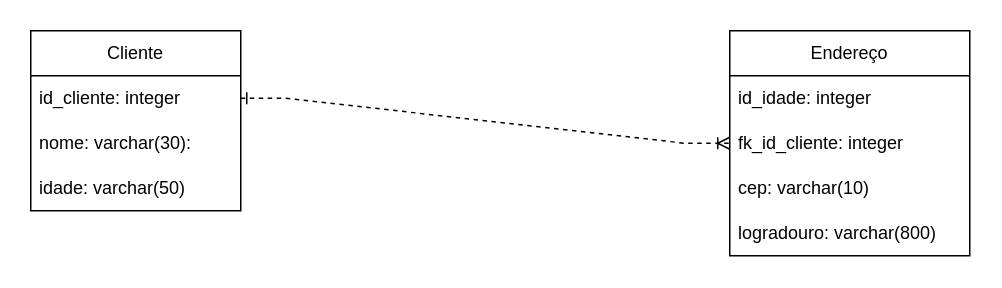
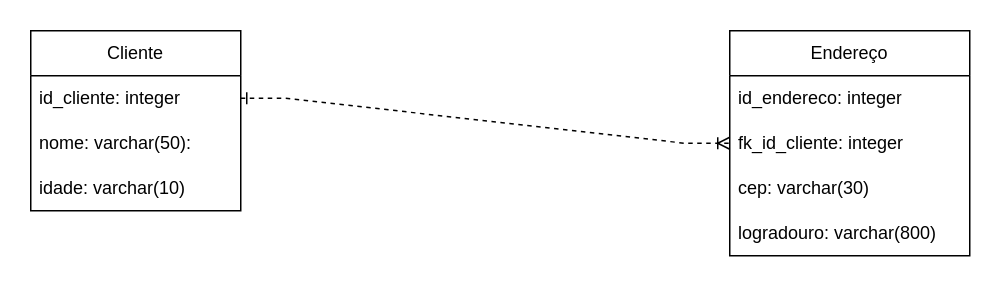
node "id_idade: integer": label "id_idade: integer" -> "id_endereco: integer"
node "nome: varchar(30):": label "nome: varchar(30):" -> "nome: varchar(50):"
node "idade: varchar(50)": label "idade: varchar(50)" -> "idade: varchar(10)"
node "cep: varchar(10)": label "cep: varchar(10)" -> "cep: varchar(30)"
